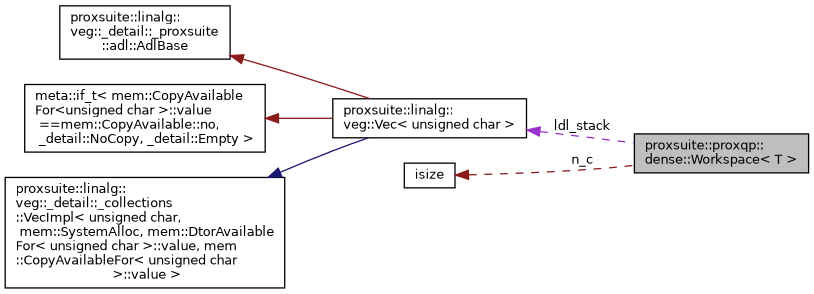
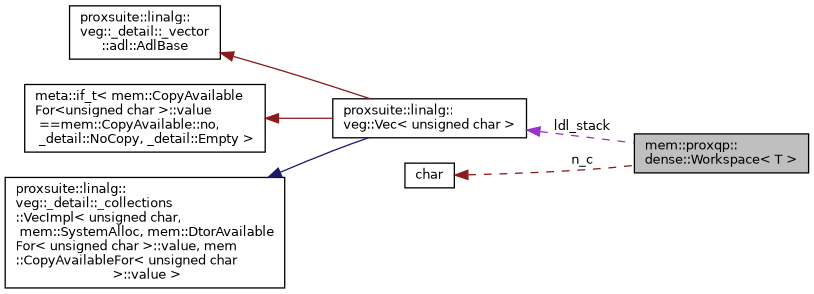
node "proxsuite::linalg:: veg::_detail::_proxsuite ::adl::AdlBase": label "proxsuite::linalg:: veg::_detail::_proxsuite ::adl::AdlBase" -> "proxsuite::linalg:: veg::_detail::_vector ::adl::AdlBase"
node "proxsuite::proxqp:: dense::Workspace< T >": label "proxsuite::proxqp:: dense::Workspace< T >" -> "mem::proxqp:: dense::Workspace< T >"
node "isize": label "isize" -> "char"
